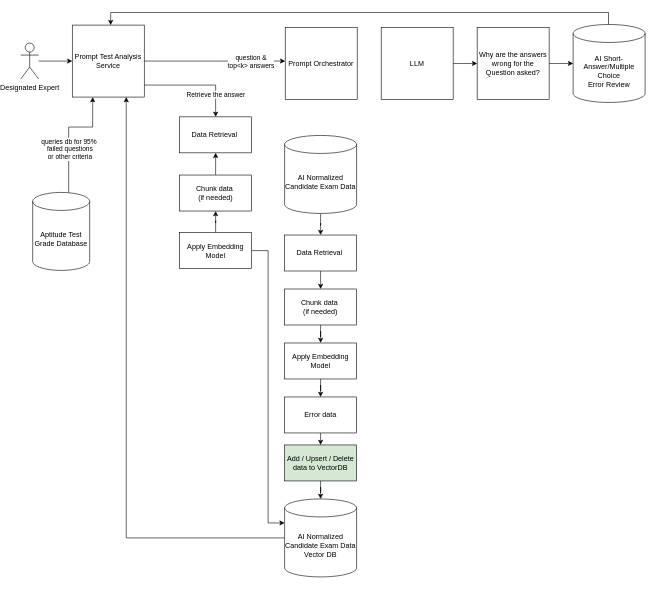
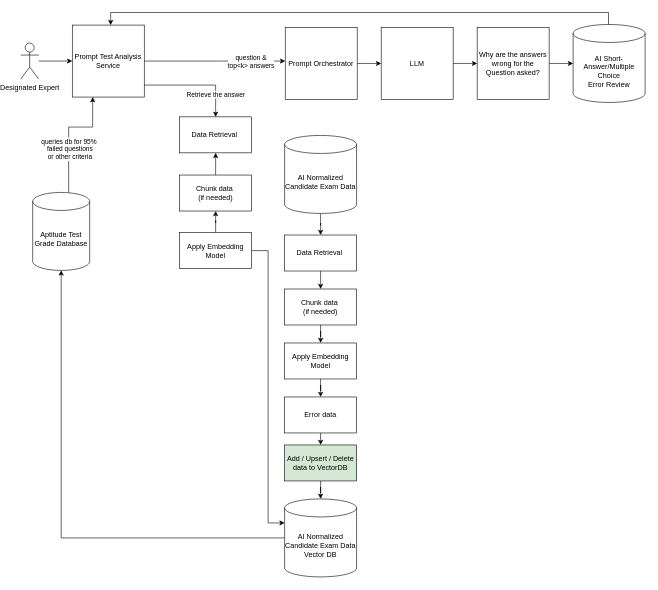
edge "Prompt Orchestrator" -> "LLM": added
edge "AI Normalized Candidate Exam Data Vector DB" -> "Prompt Test Analysis Service": now "AI Normalized Candidate Exam Data Vector DB" -> "Aptitude Test Grade Database"
